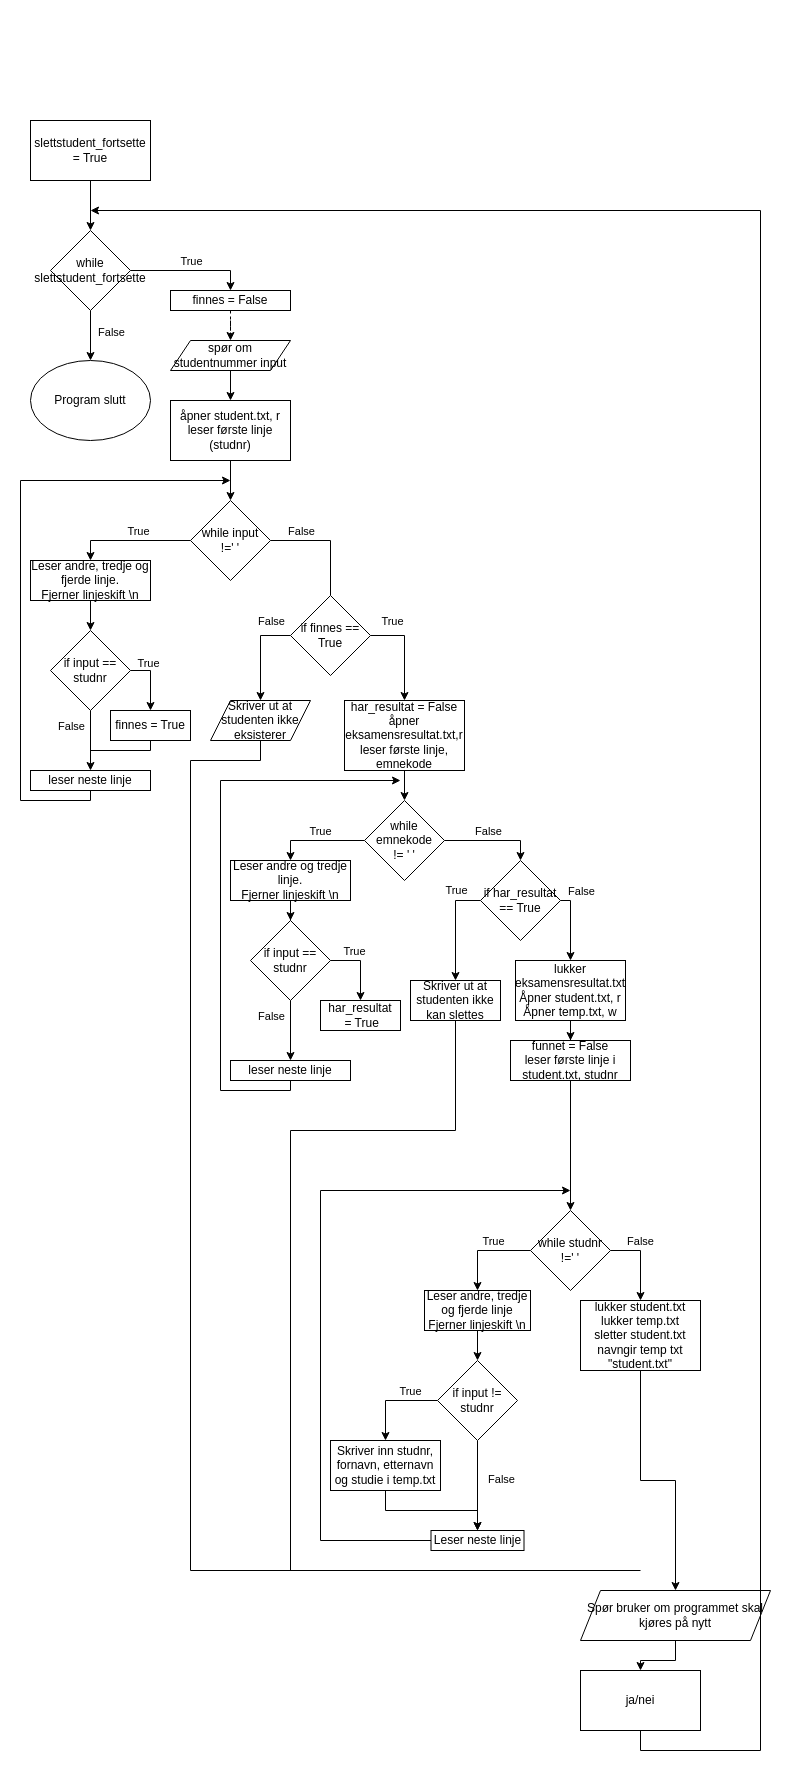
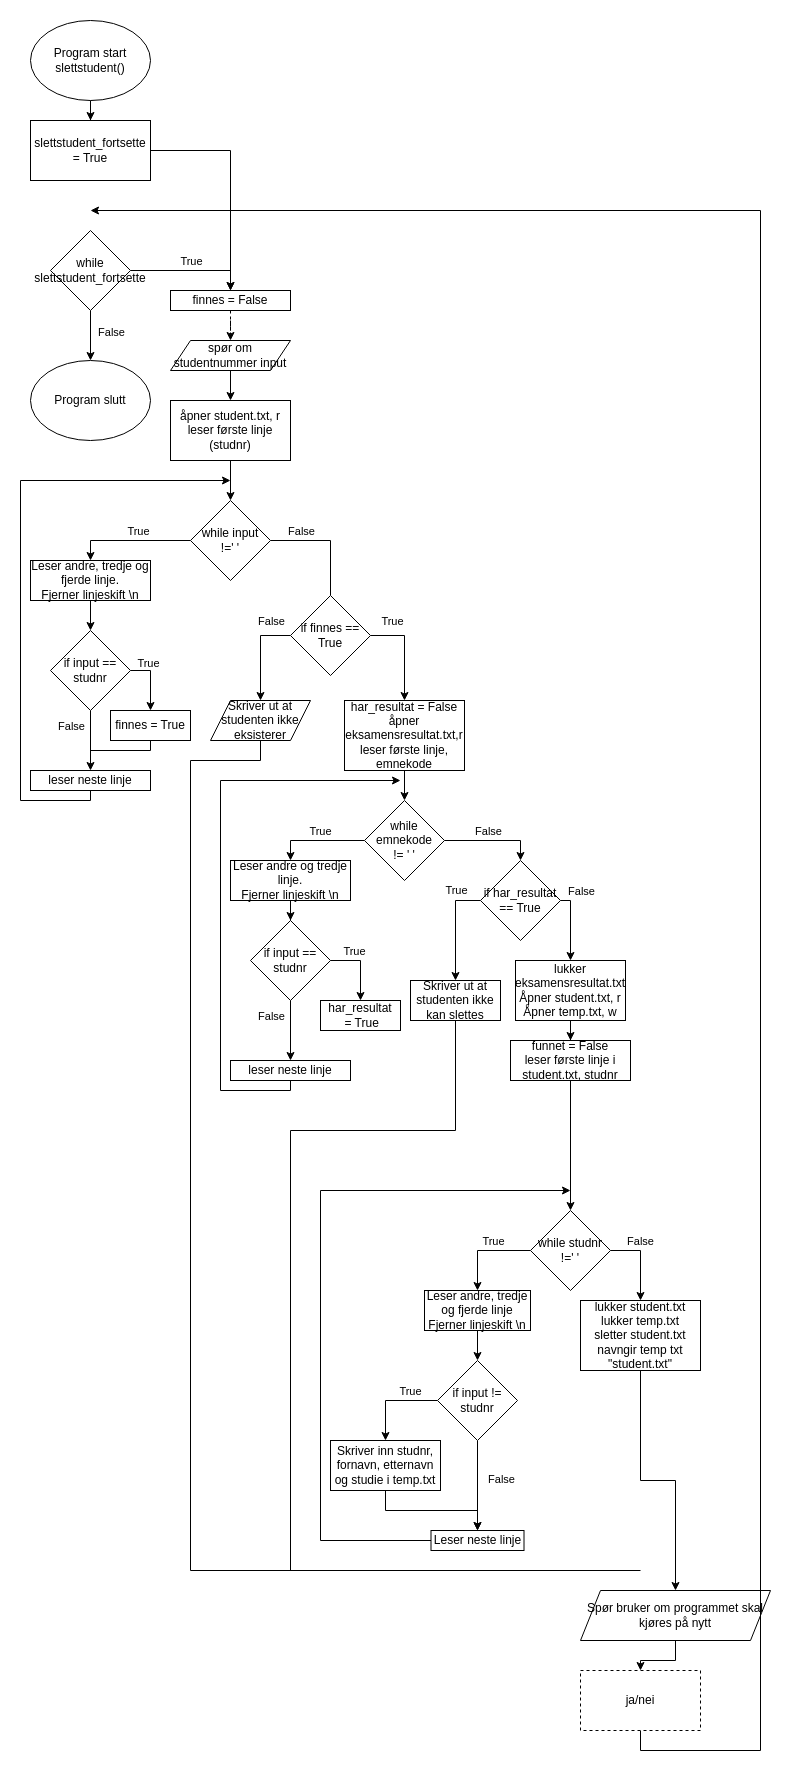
node "Program start slettstudent()": added
edge "Program start slettstudent()" -> "slettstudent_fortsette = True": added
edge "slettstudent_fortsette = True" -> "while slettstudent_fortsette": now "slettstudent_fortsette = True" -> "finnes = False"
node "ja/nei": style solid -> dashed
